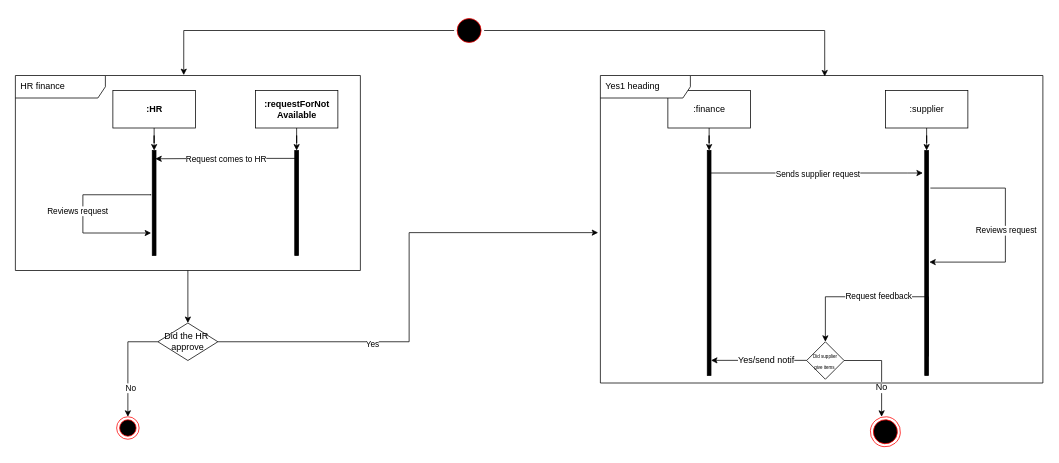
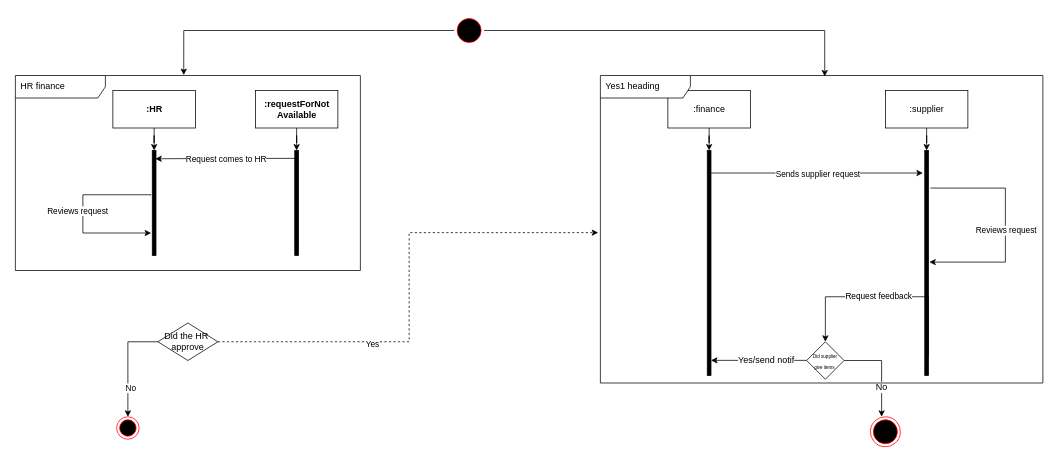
edge "Did the HR approve" -> "Yes1 heading": style solid -> dashed
edge "HR finance" -> "Did the HR approve": removed
